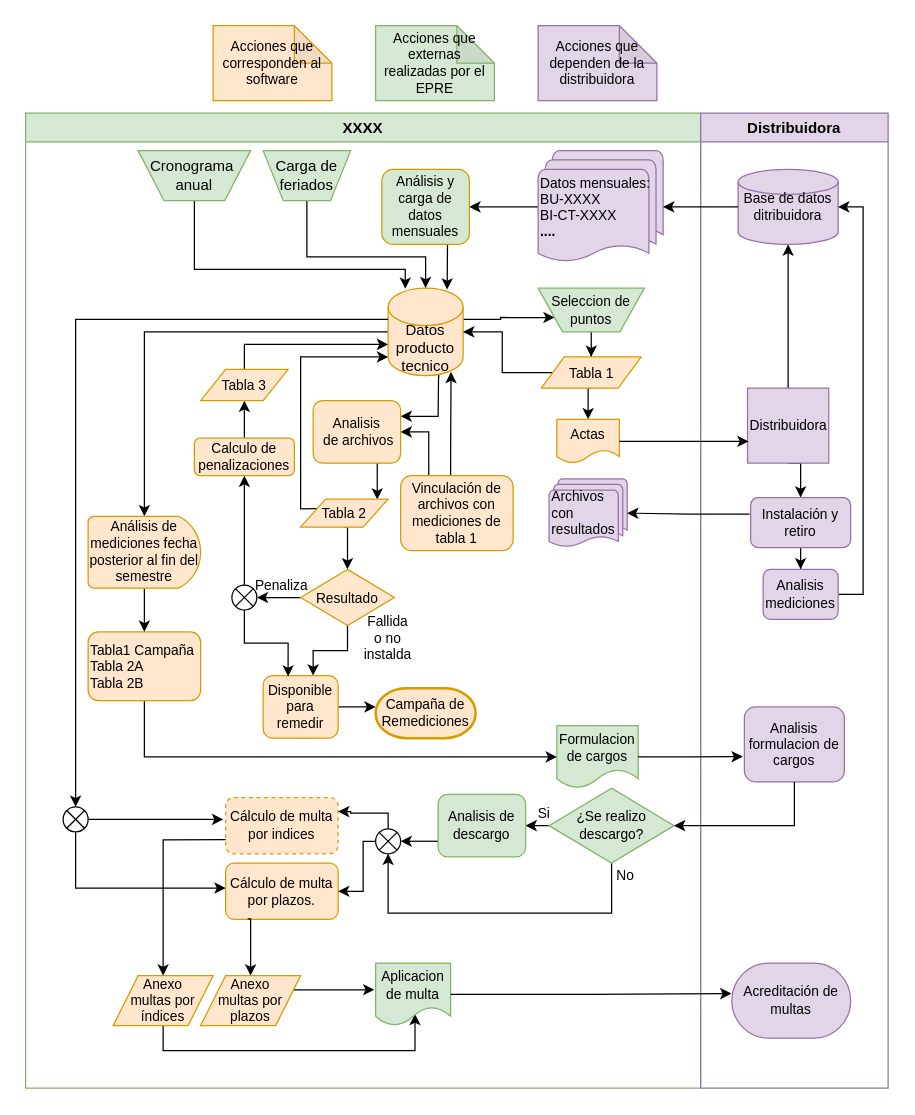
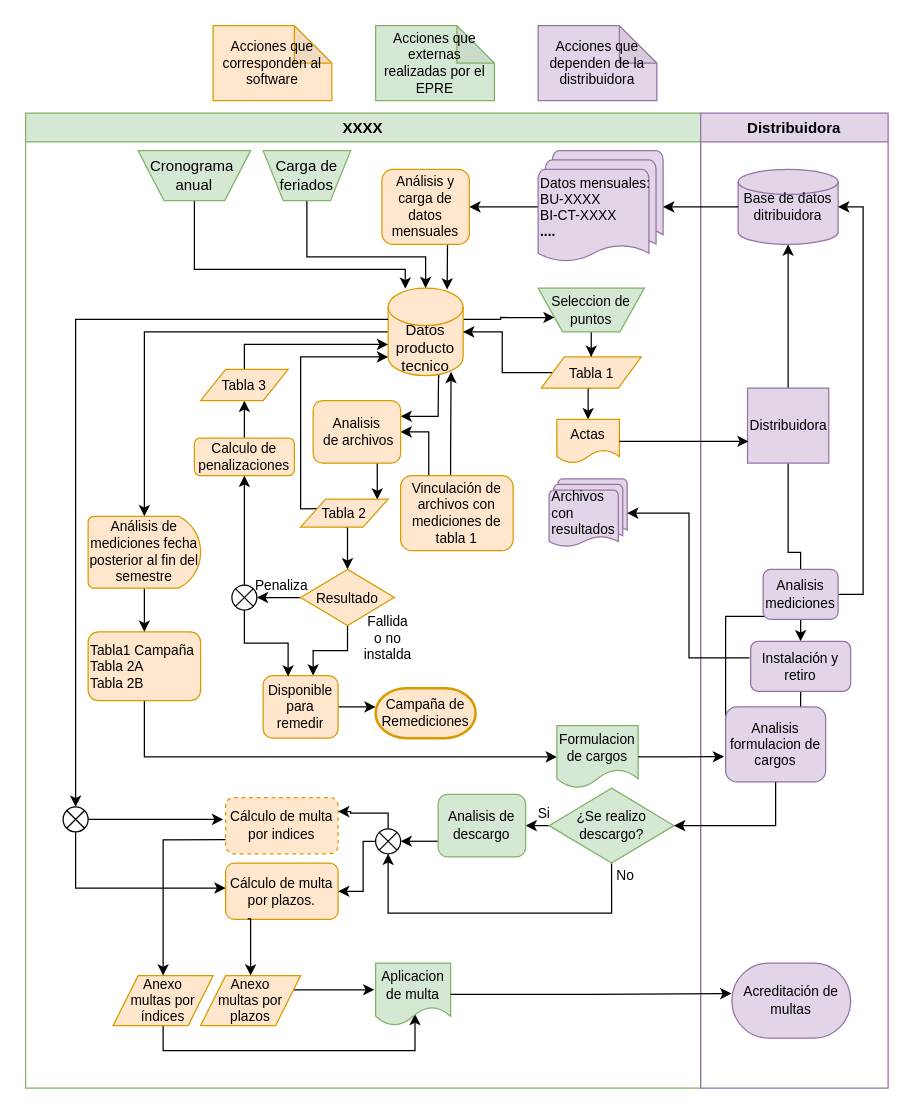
node "Análisis y carga de datos mensuales": fillcolor #d5e8d4 -> #ffe6cc
node "Instalación y retiro": moved (801, 523) -> (801, 666)
node "Analisis formulacion de cargos": moved (794, 744) -> (776, 744)
